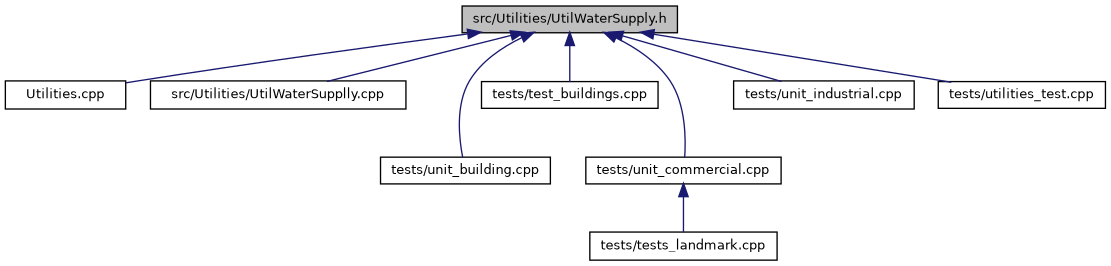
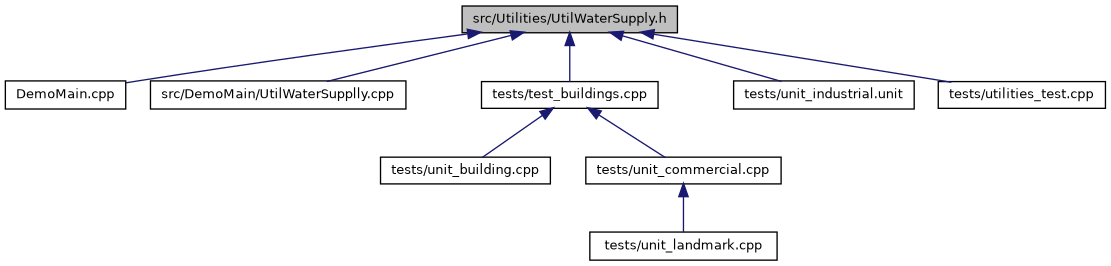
edge "tests/unit_building.cpp" -> "src/Utilities/UtilWaterSupply.h": now "tests/unit_building.cpp" -> "tests/test_buildings.cpp"
edge "tests/unit_commercial.cpp" -> "src/Utilities/UtilWaterSupply.h": now "tests/unit_commercial.cpp" -> "tests/test_buildings.cpp"
node "Utilities.cpp": label "Utilities.cpp" -> "DemoMain.cpp"
node "src/Utilities/UtilWaterSupplly.cpp": label "src/Utilities/UtilWaterSupplly.cpp" -> "src/DemoMain/UtilWaterSupplly.cpp"
node "tests/unit_industrial.cpp": label "tests/unit_industrial.cpp" -> "tests/unit_industrial.unit"
node "tests/tests_landmark.cpp": label "tests/tests_landmark.cpp" -> "tests/unit_landmark.cpp"
